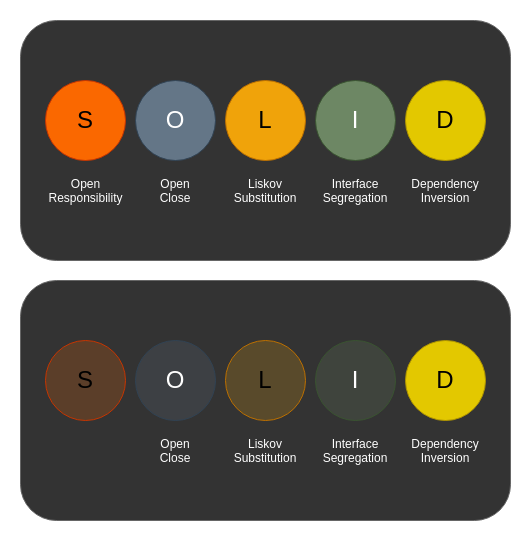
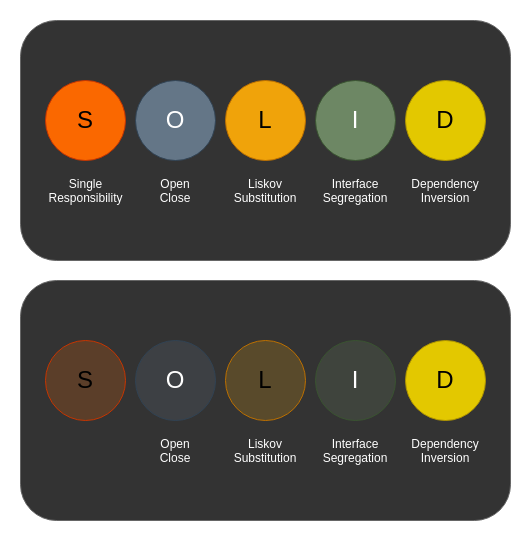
node "Open Responsibility": label "Open Responsibility" -> "Single Responsibility"
